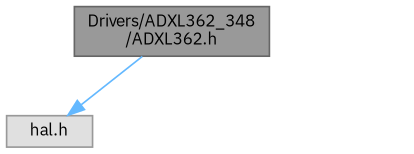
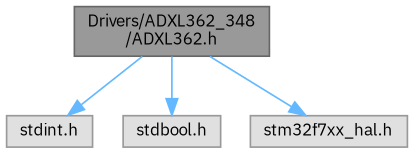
node "hal.h": label "hal.h" -> "stdint.h"
node "stdbool.h": added
node "stm32f7xx_hal.h": added
